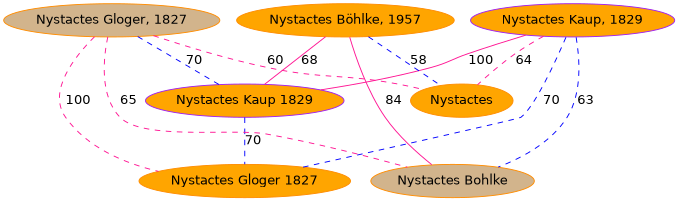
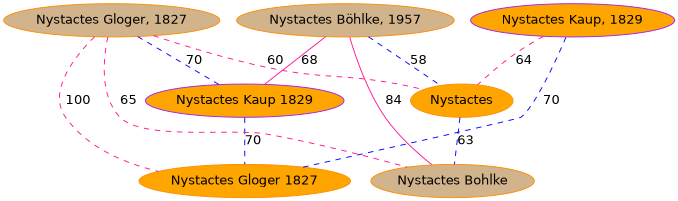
node "Nystactes Böhlke, 1957": fillcolor orange -> tan
edge "Nystactes Kaup, 1829" -- "Nystactes Kaup 1829": removed, label "100"
edge "Nystactes Kaup, 1829" -- "Nystactes Bohlke": now "Nystactes" -- "Nystactes Bohlke"
